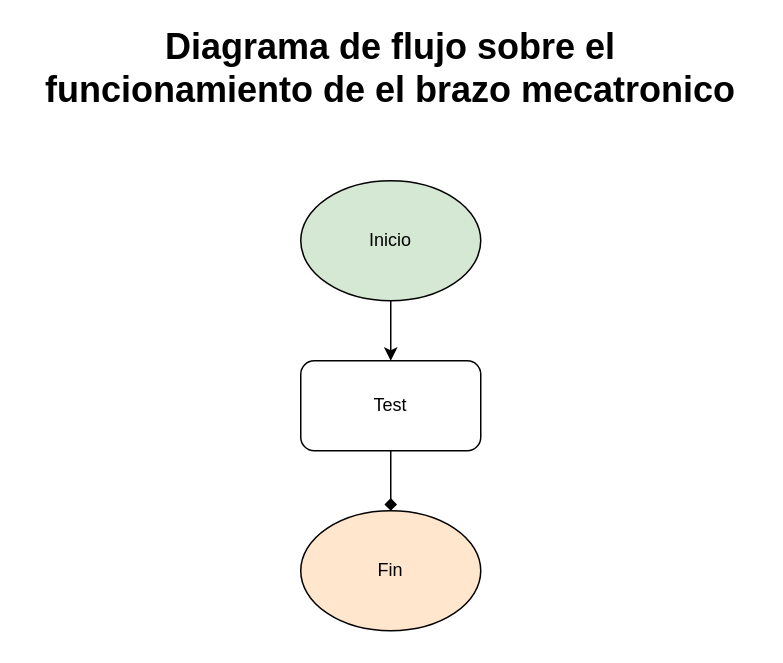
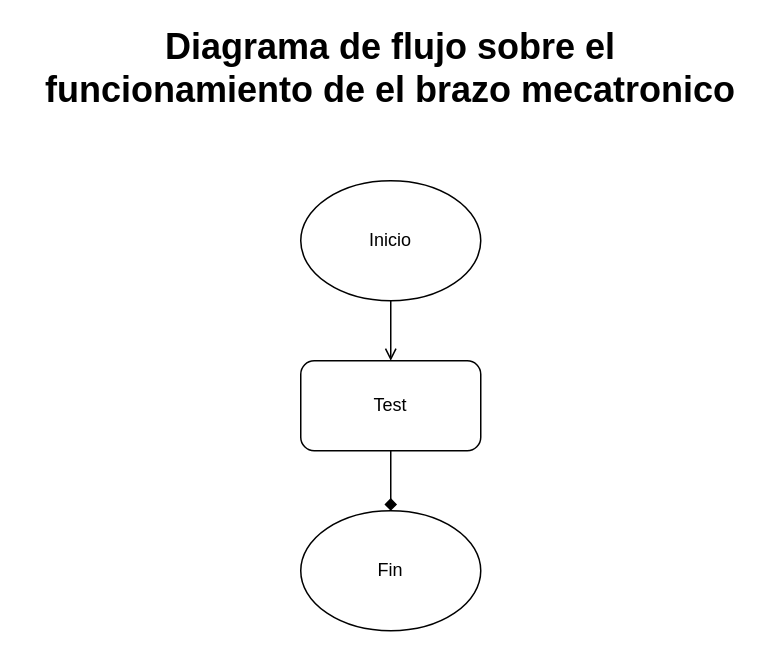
node "Inicio": fillcolor #d5e8d4 -> #ffffff
edge "Inicio" -> "Test": arrowhead classic -> open
node "Fin": fillcolor #ffe6cc -> #ffffff
